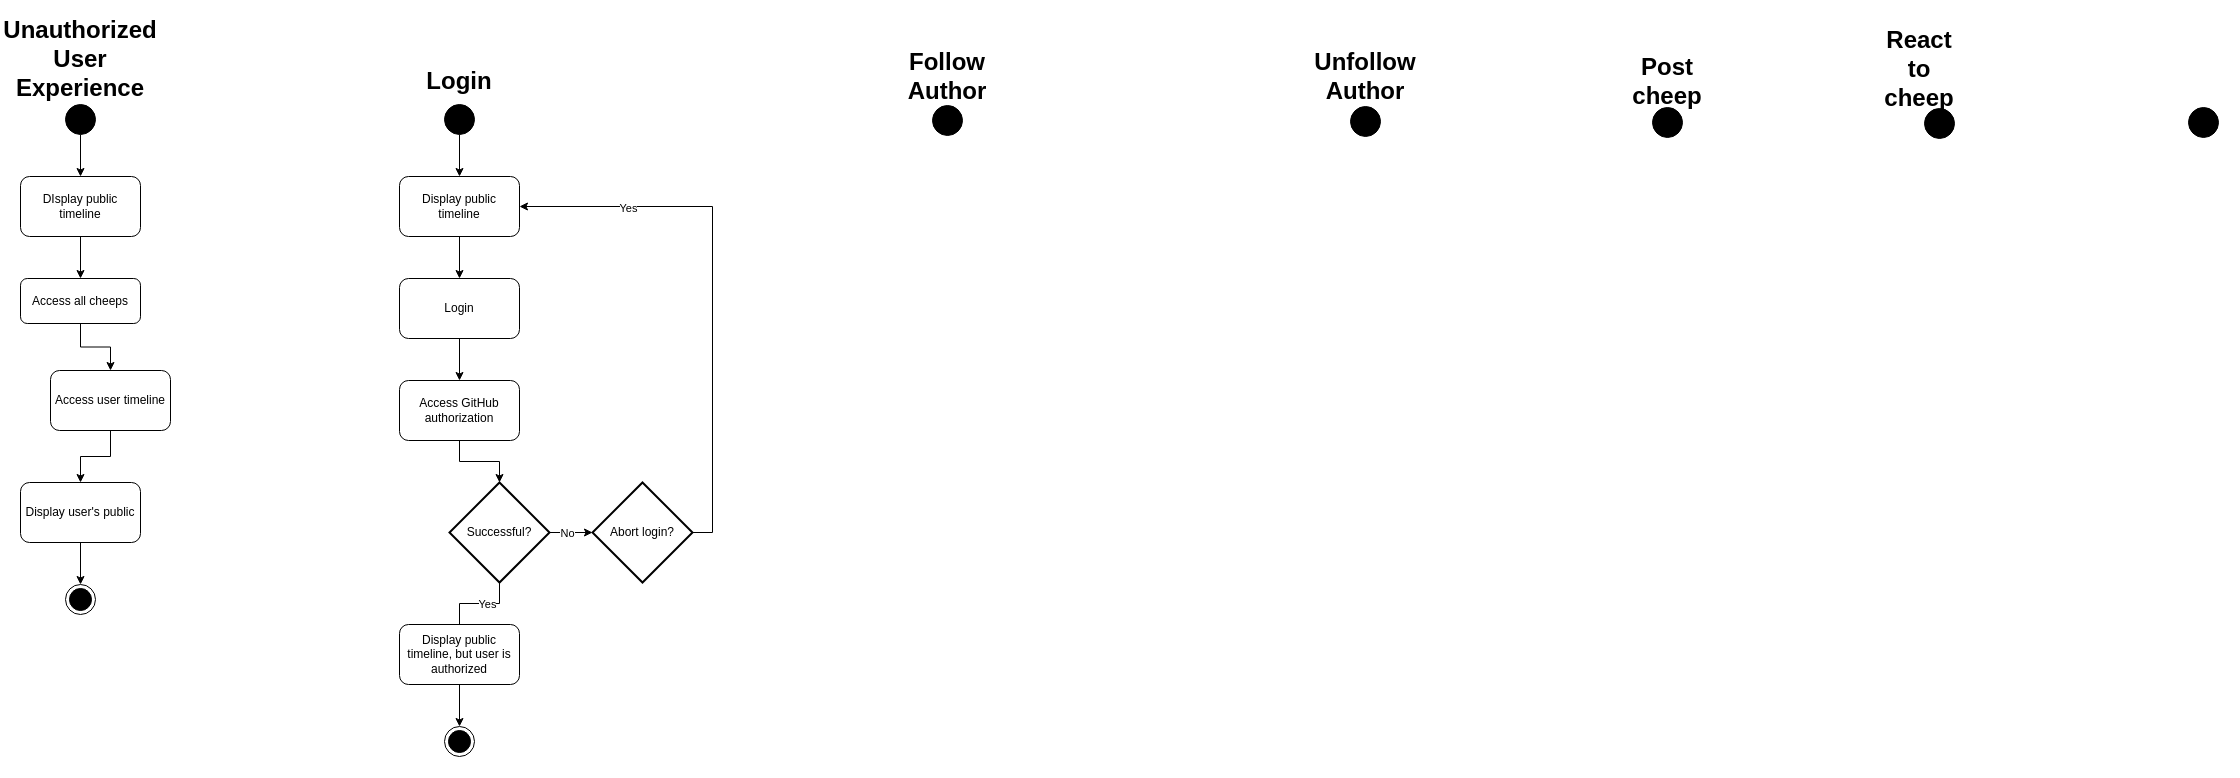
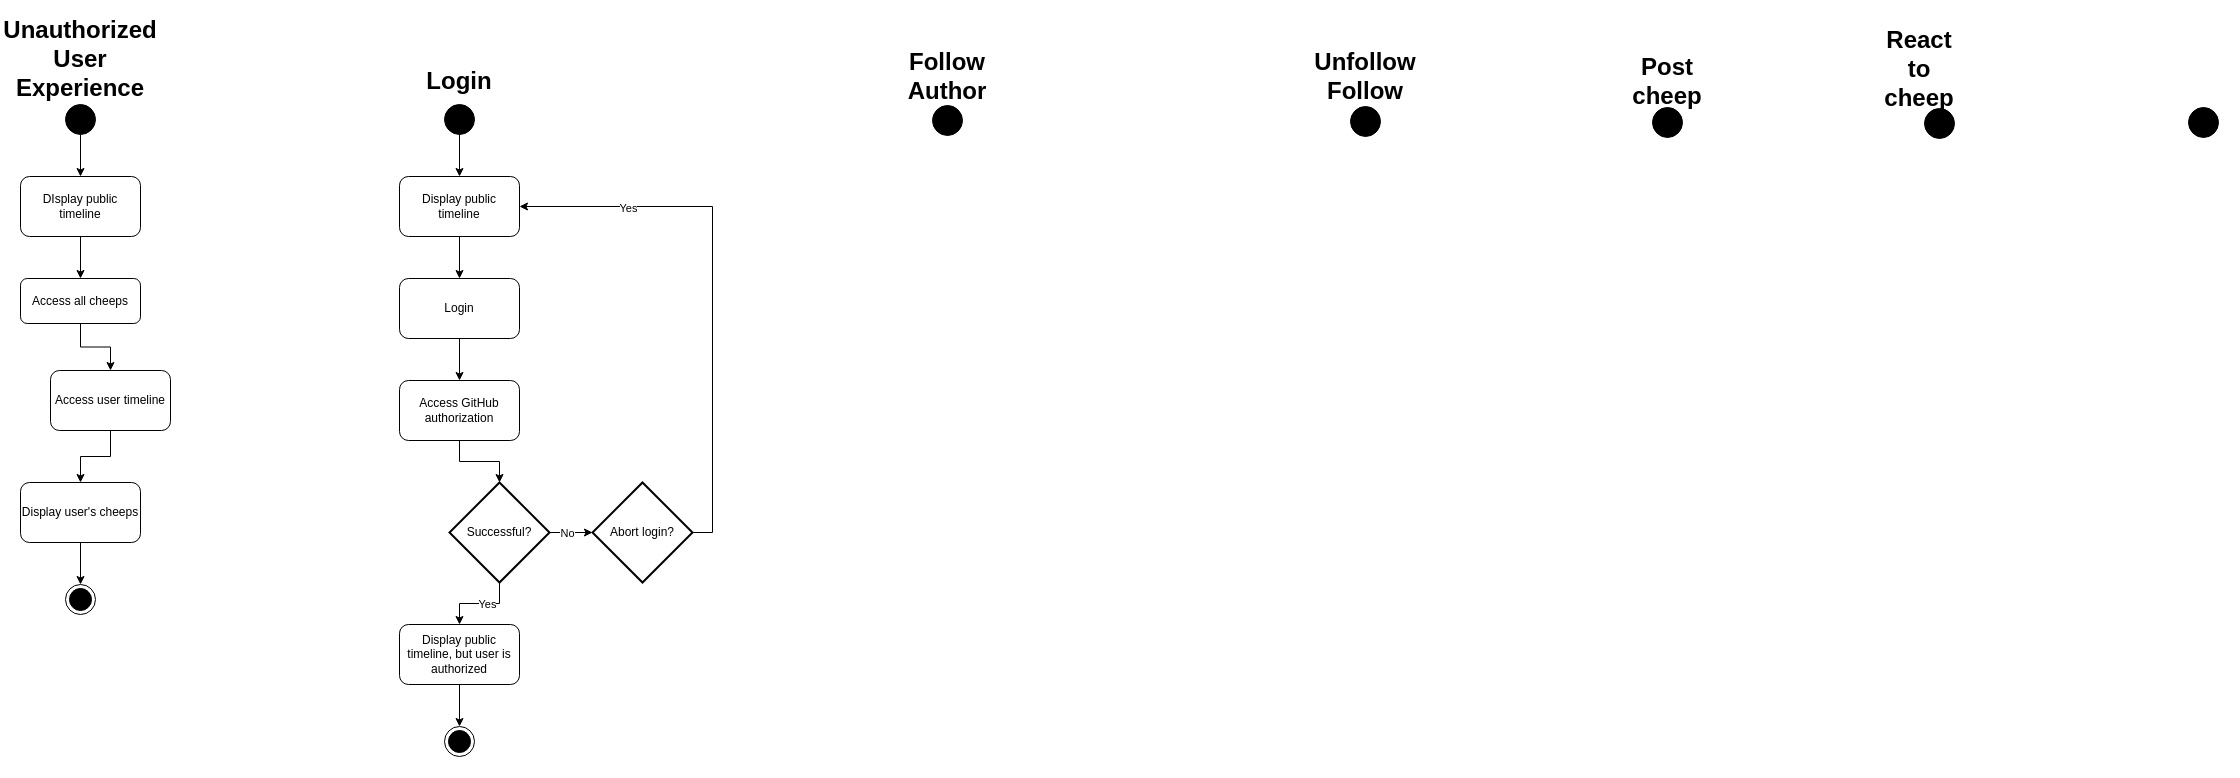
node "Unfollow Author": label "Unfollow Author" -> "Unfollow Follow"
node "Display user's public": label "Display user's public" -> "Display user's cheeps"
edge "Successful?" -- "Display public timeline, but user is authorized": arrowhead none -> classic
